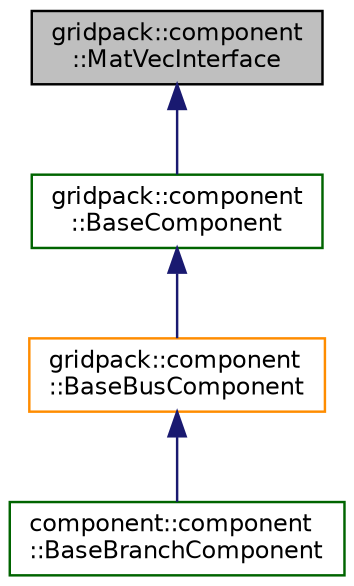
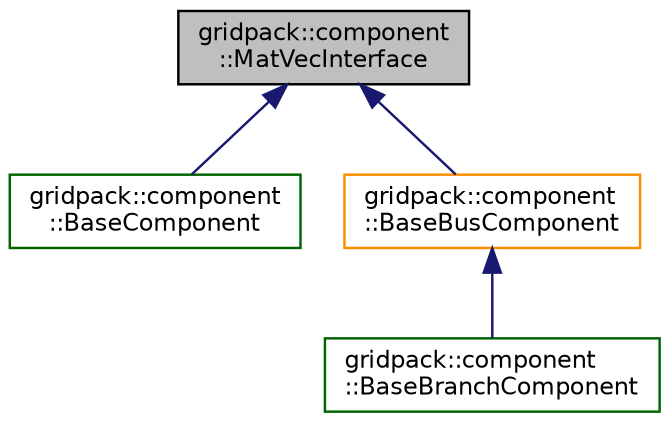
edge "gridpack::component ::BaseBusComponent" -> "gridpack::component ::BaseComponent": now "gridpack::component ::BaseBusComponent" -> "gridpack::component ::MatVecInterface"
node "component::component ::BaseBranchComponent": label "component::component ::BaseBranchComponent" -> "gridpack::component ::BaseBranchComponent"
